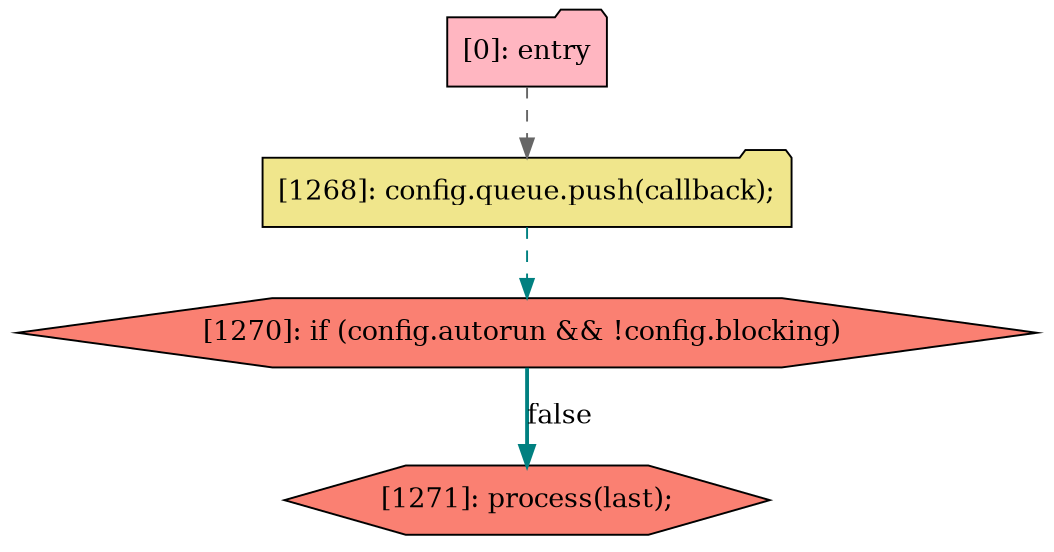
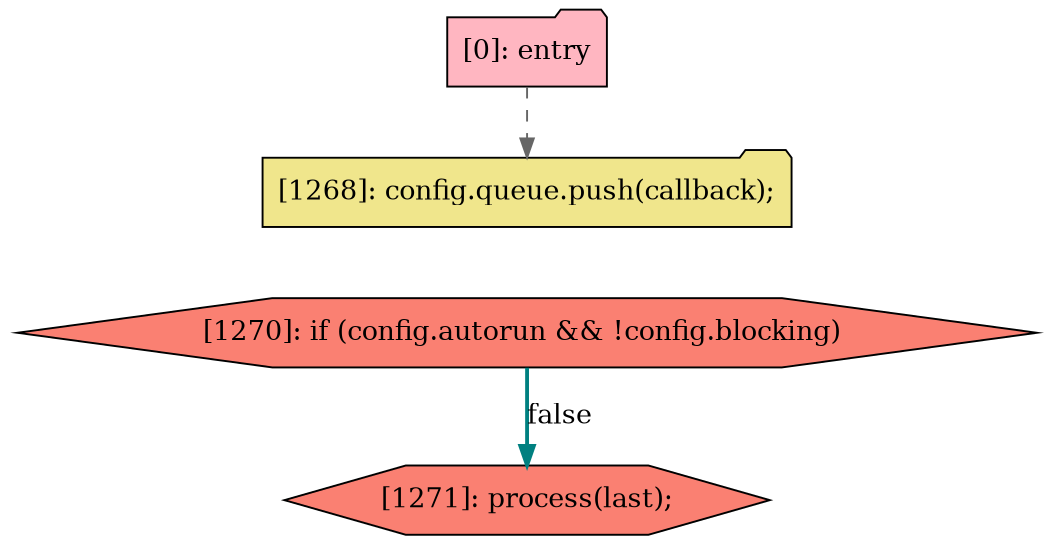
edge "[1268]: config.queue.push(callback);" -> "[1270]: if (config.autorun && !config.blocking)": removed
